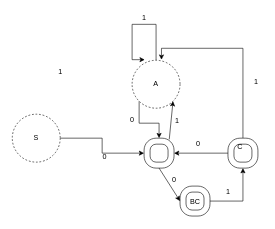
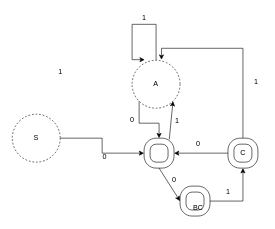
node "C": moved (240, 147) -> (243, 153)
node "BC": moved (195, 202) -> (198, 208)
